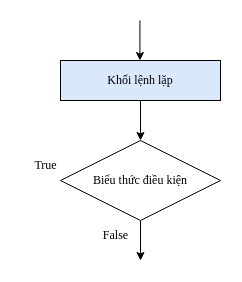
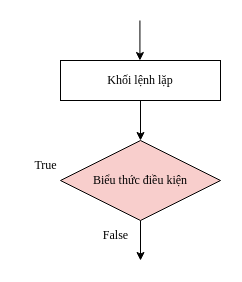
node "Khối lệnh lặp": fillcolor #dae8fc -> #ffffff
node "Biểu thức điều kiện": fillcolor #ffffff -> #f8cecc
